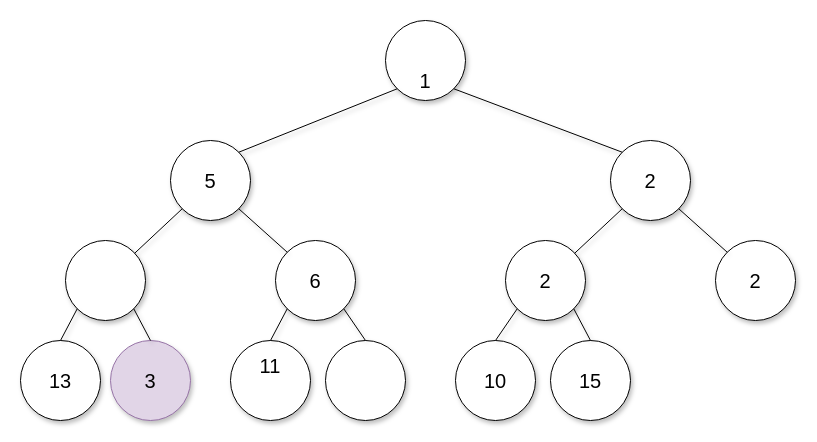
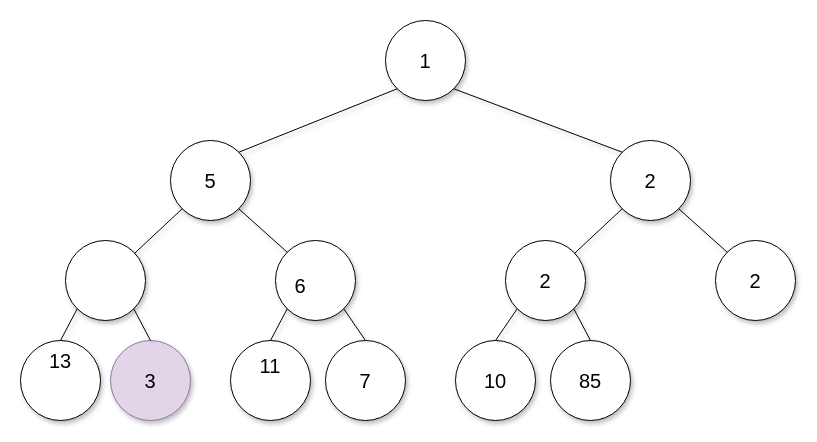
node "1": moved (426, 81) -> (426, 61)
node "6": moved (316, 281) -> (301, 286)
node "13": moved (61, 381) -> (61, 361)
node "7": added
node "15": label "15" -> "85"
